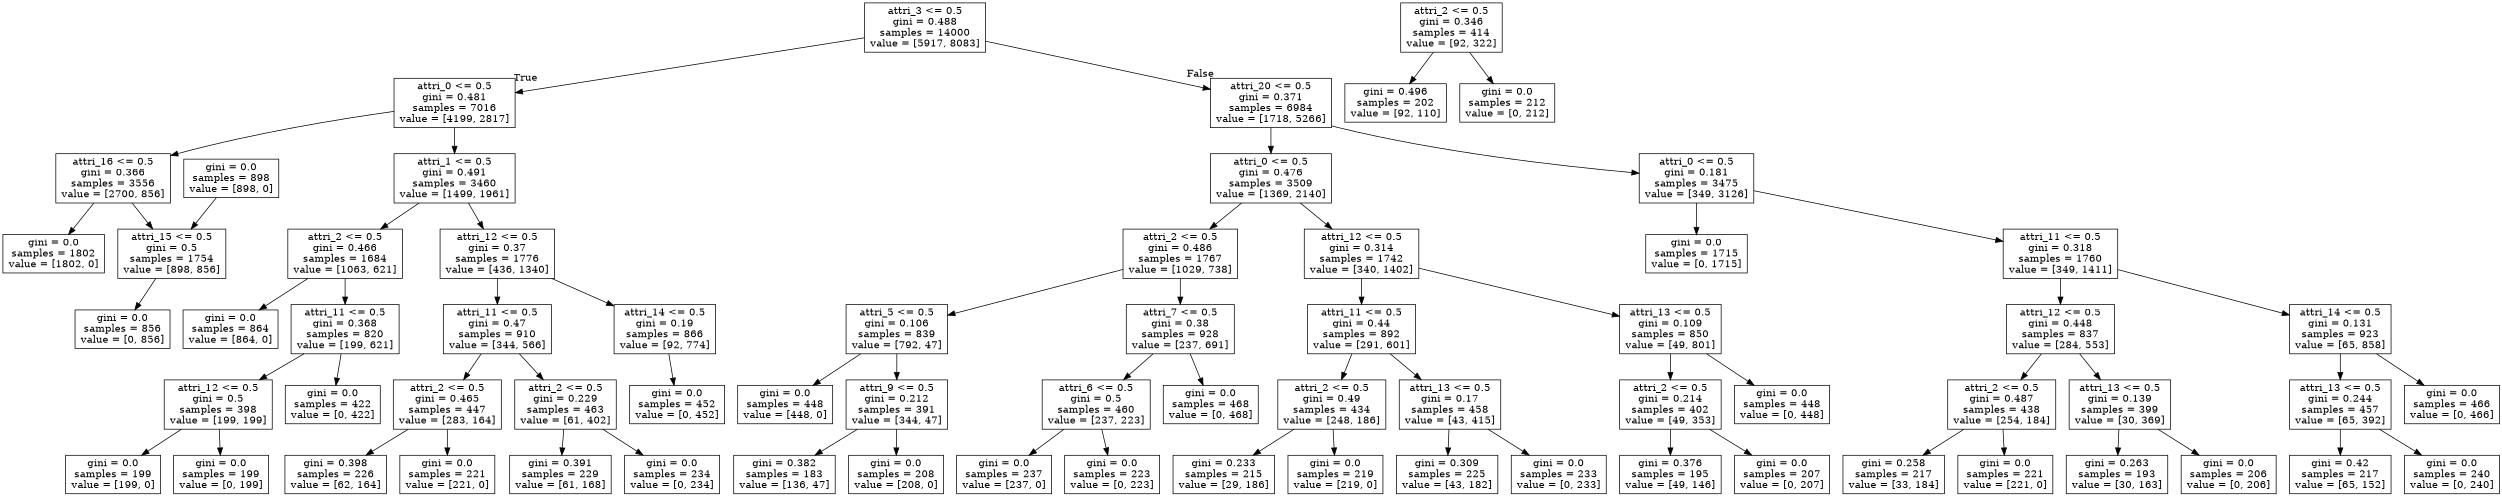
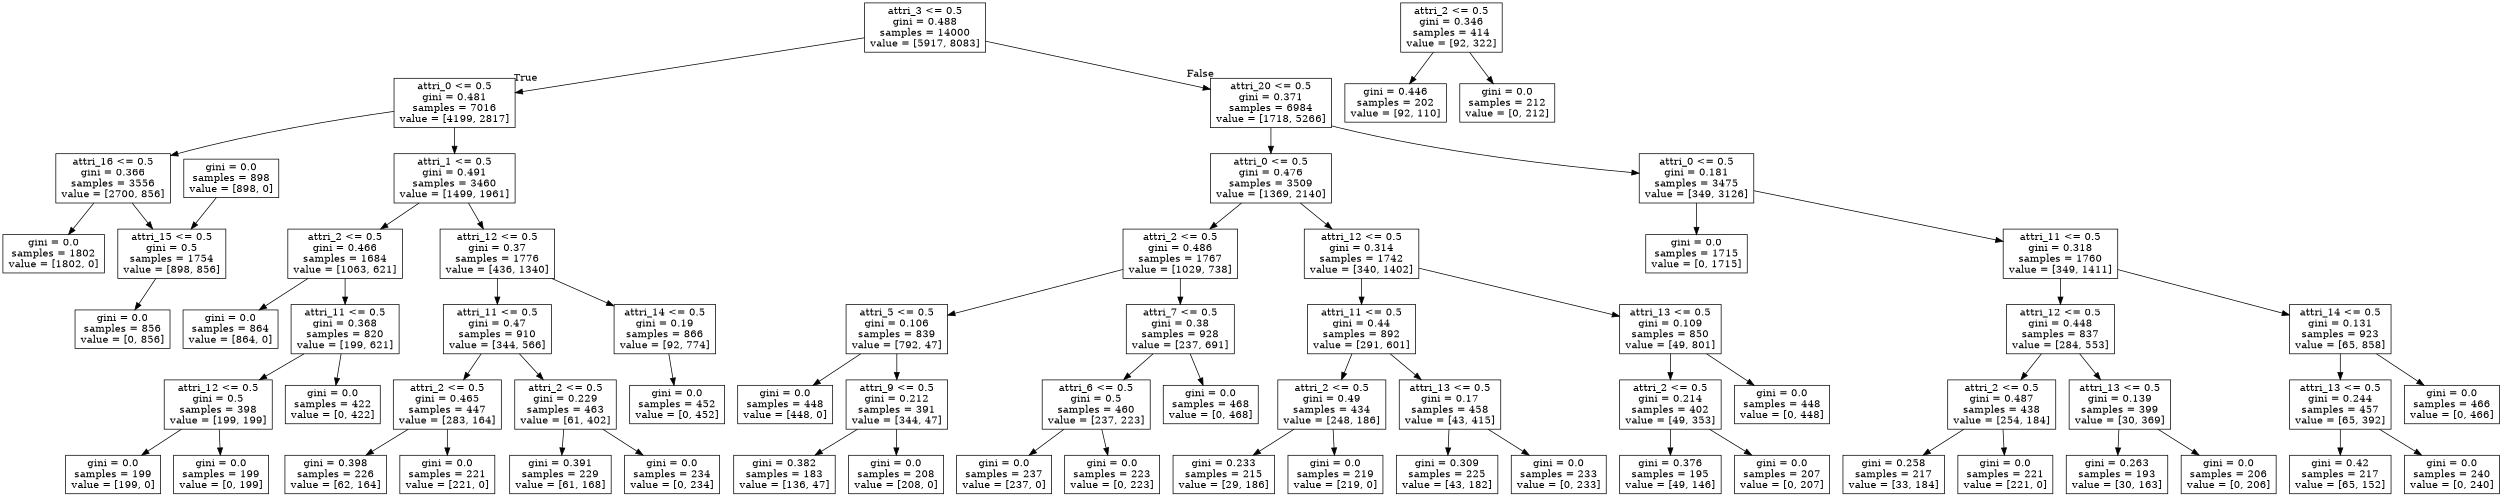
node "gini = 0.496 samples = 202 value = [92, 110]": label "gini = 0.496 samples = 202 value = [92, 110]" -> "gini = 0.446 samples = 202 value = [92, 110]"
